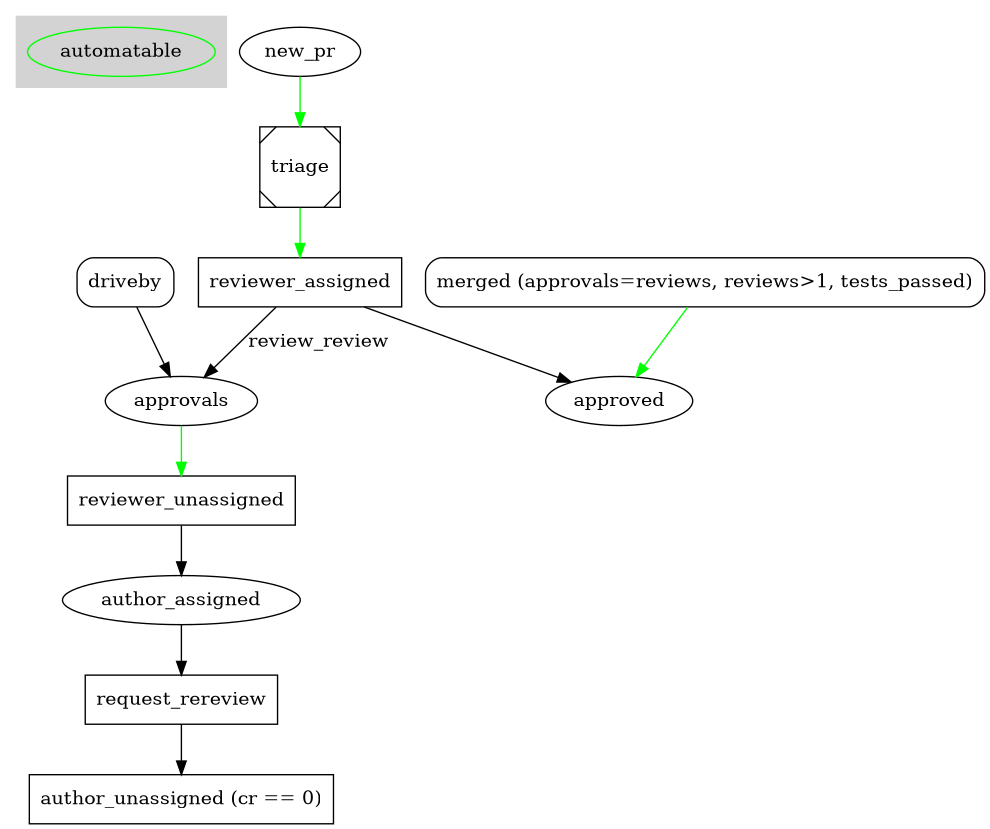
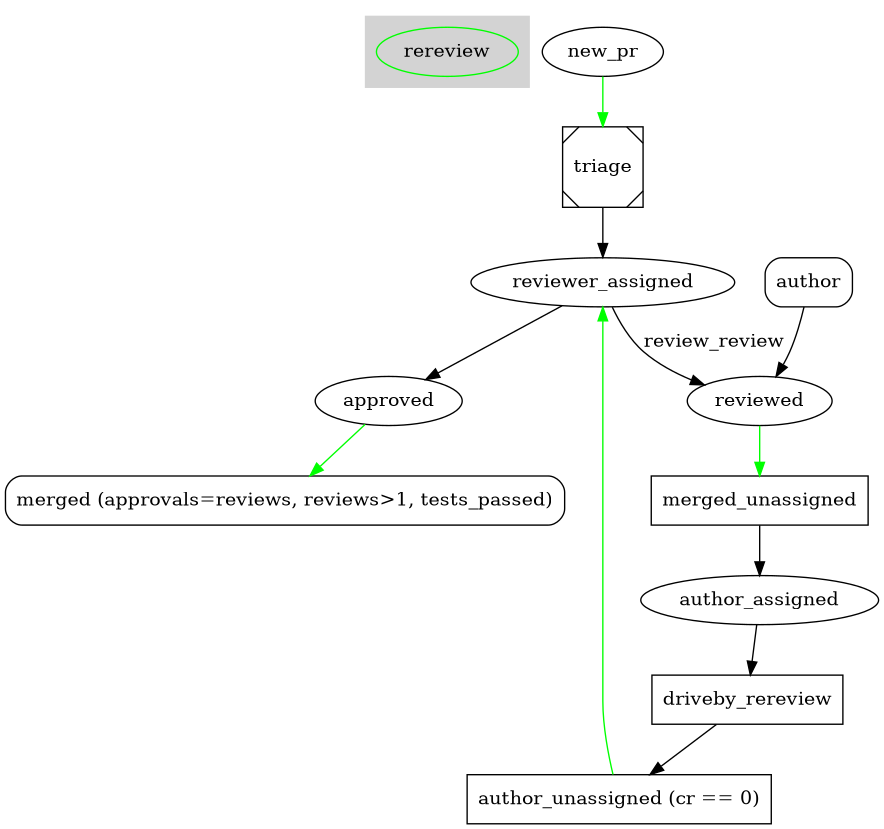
node "automatable": label "automatable" -> "rereview"
edge "triage" -> "reviewer_assigned": color green -> black
node "driveby": label "driveby" -> "author"
node "reviewer_assigned": shape box -> ellipse
edge "merged (approvals=reviews, reviews>1, tests_passed)" -> "approved": reversed
node "approvals": label "approvals" -> "reviewed"
node "reviewer_unassigned": label "reviewer_unassigned" -> "merged_unassigned"
edge "author_unassigned (cr == 0)" -> "reviewer_assigned": added
node "request_rereview": label "request_rereview" -> "driveby_rereview"
